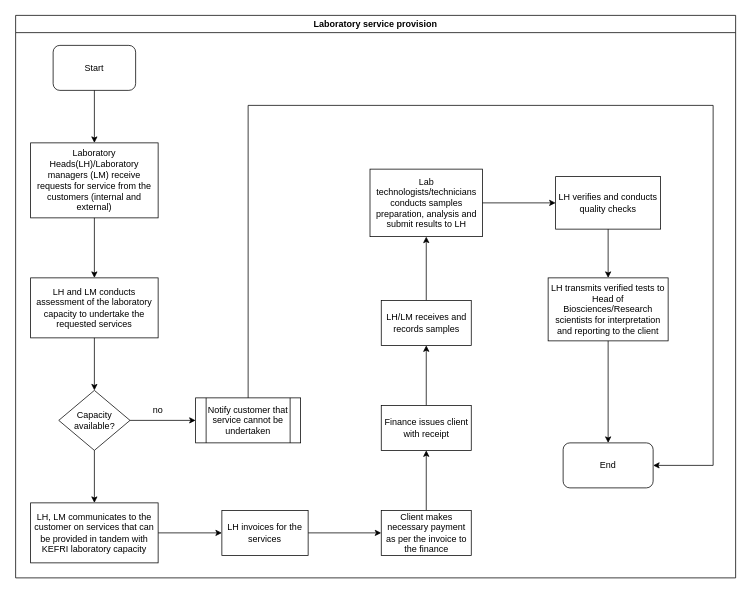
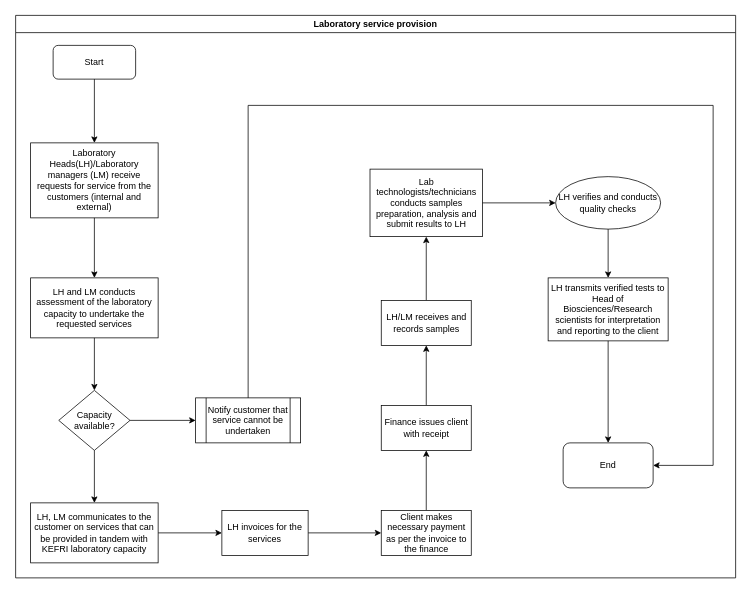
node "Start": size 83x45 -> 83x34
node "LH verifies and conducts quality checks": shape rectangle -> ellipse
node "no": removed
